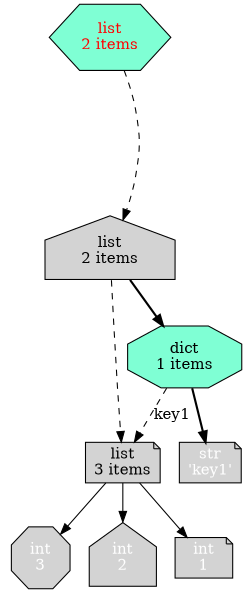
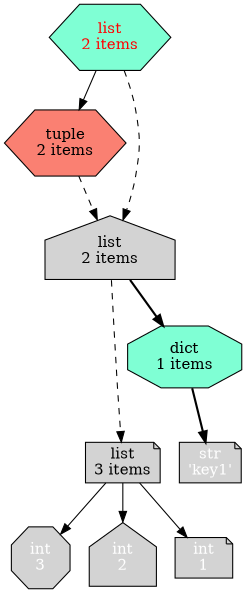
node "tuple 2 items": added
edge "dict 1 items" -> "list 3 items": removed, label "key1"
